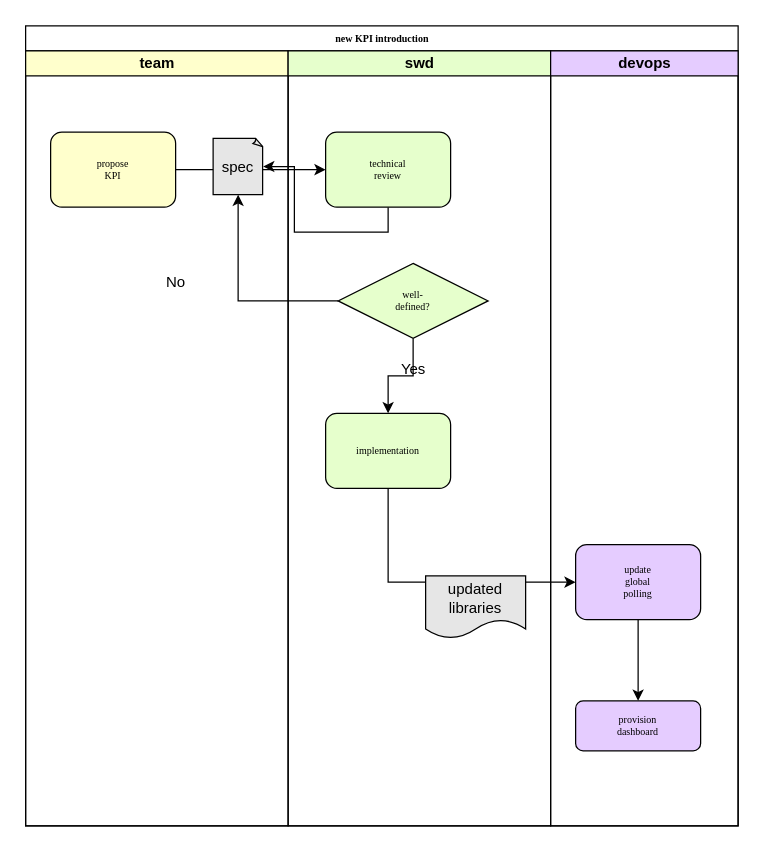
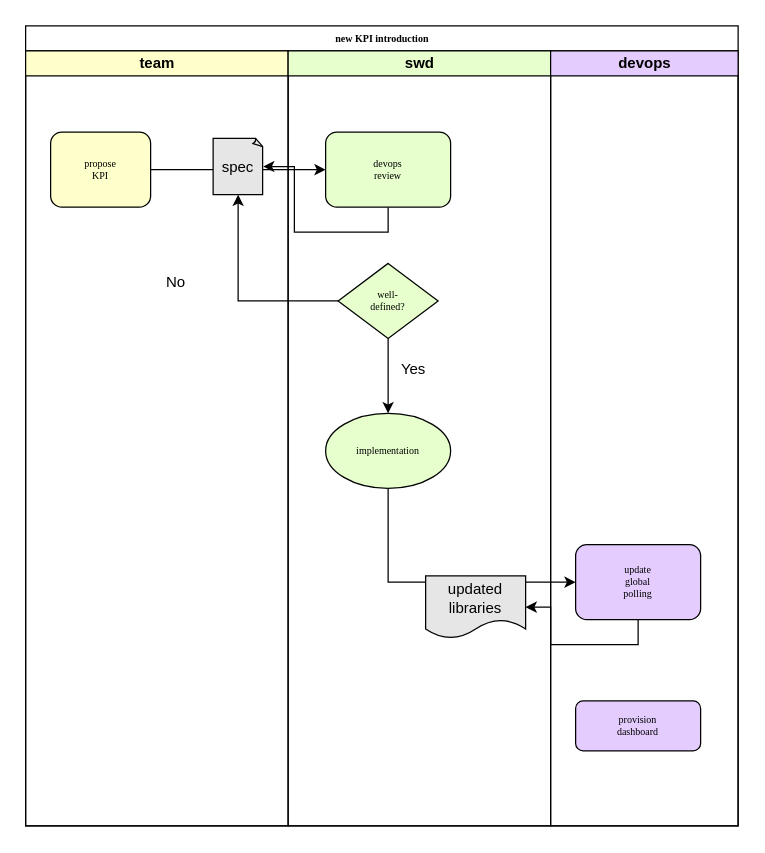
node "propose KPI": size 125x75 -> 100x75
node "technical review": label "technical review" -> "devops review"
node "well- defined?": size 150x75 -> 100x75
node "implementation": shape rounded rectangle -> ellipse
edge "update global polling" -> "provision dashboard": now "update global polling" -> "updated libraries"
